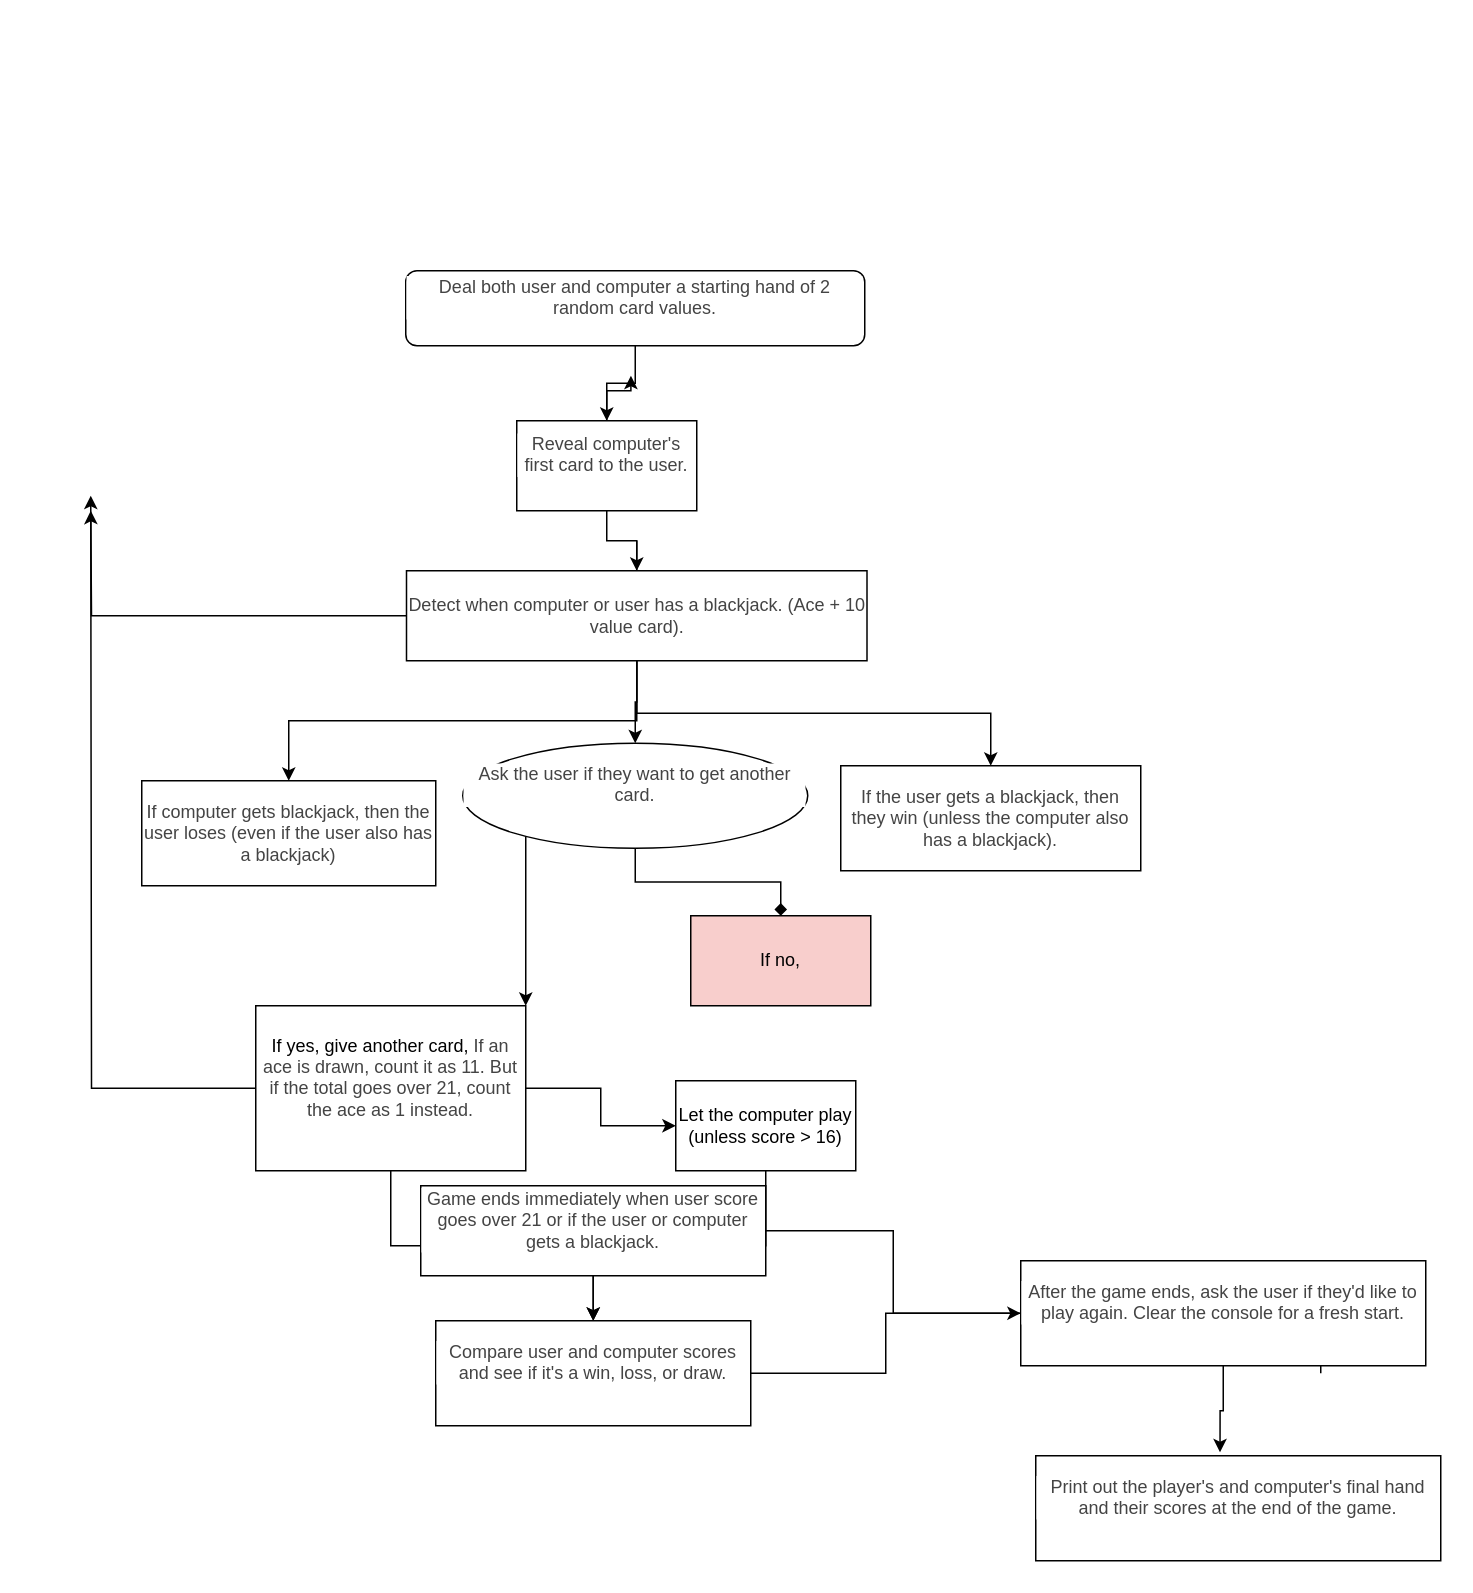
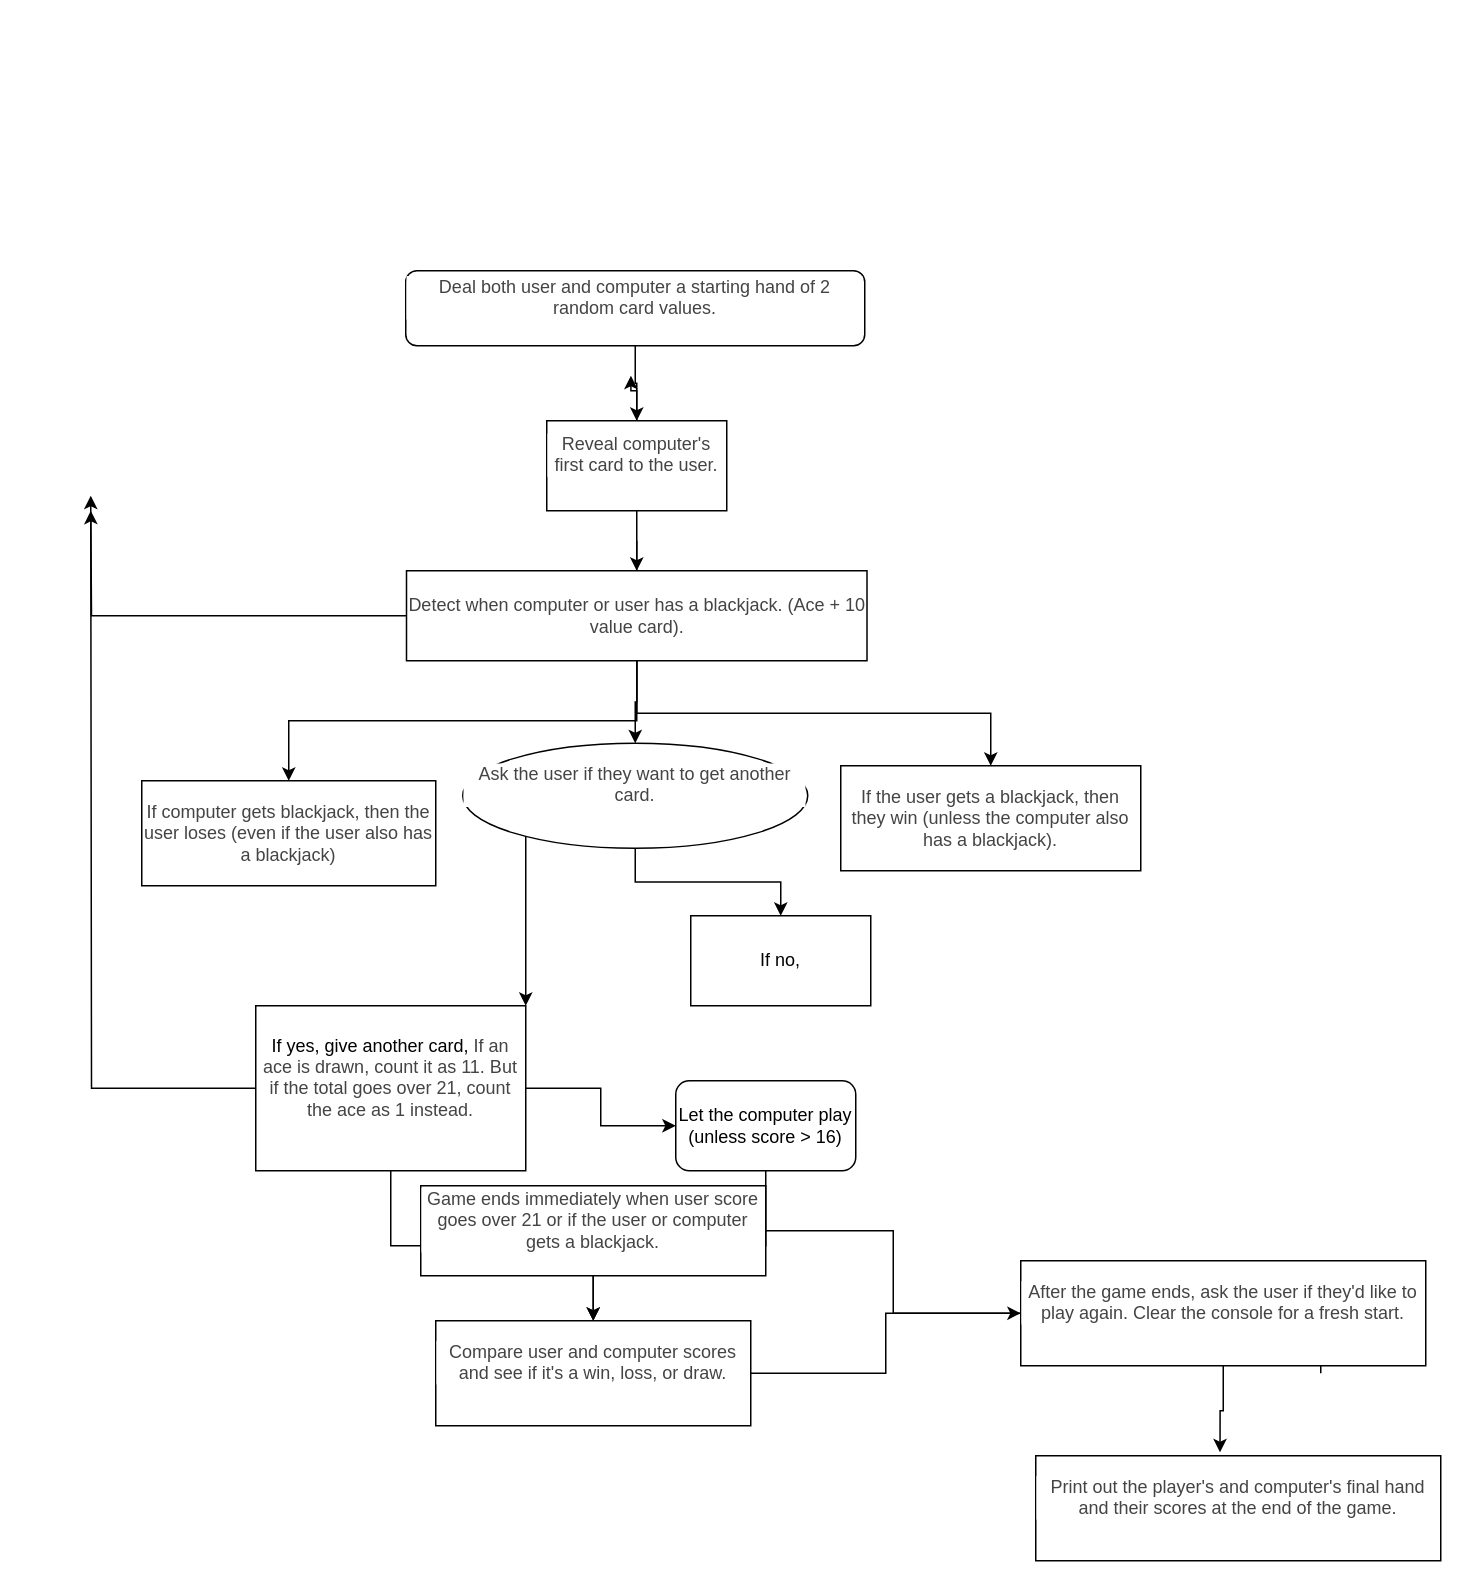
node "Reveal computer's first card to the user.": moved (607, 466) -> (637, 466)
edge "Ask the user if they want to get another card." -> "If no,": arrowhead diamond -> classic
node "If no,": fillcolor #f8cecc -> #ffffff
node "Let the computer play (unless score > 16)": shape rectangle -> rounded rectangle
